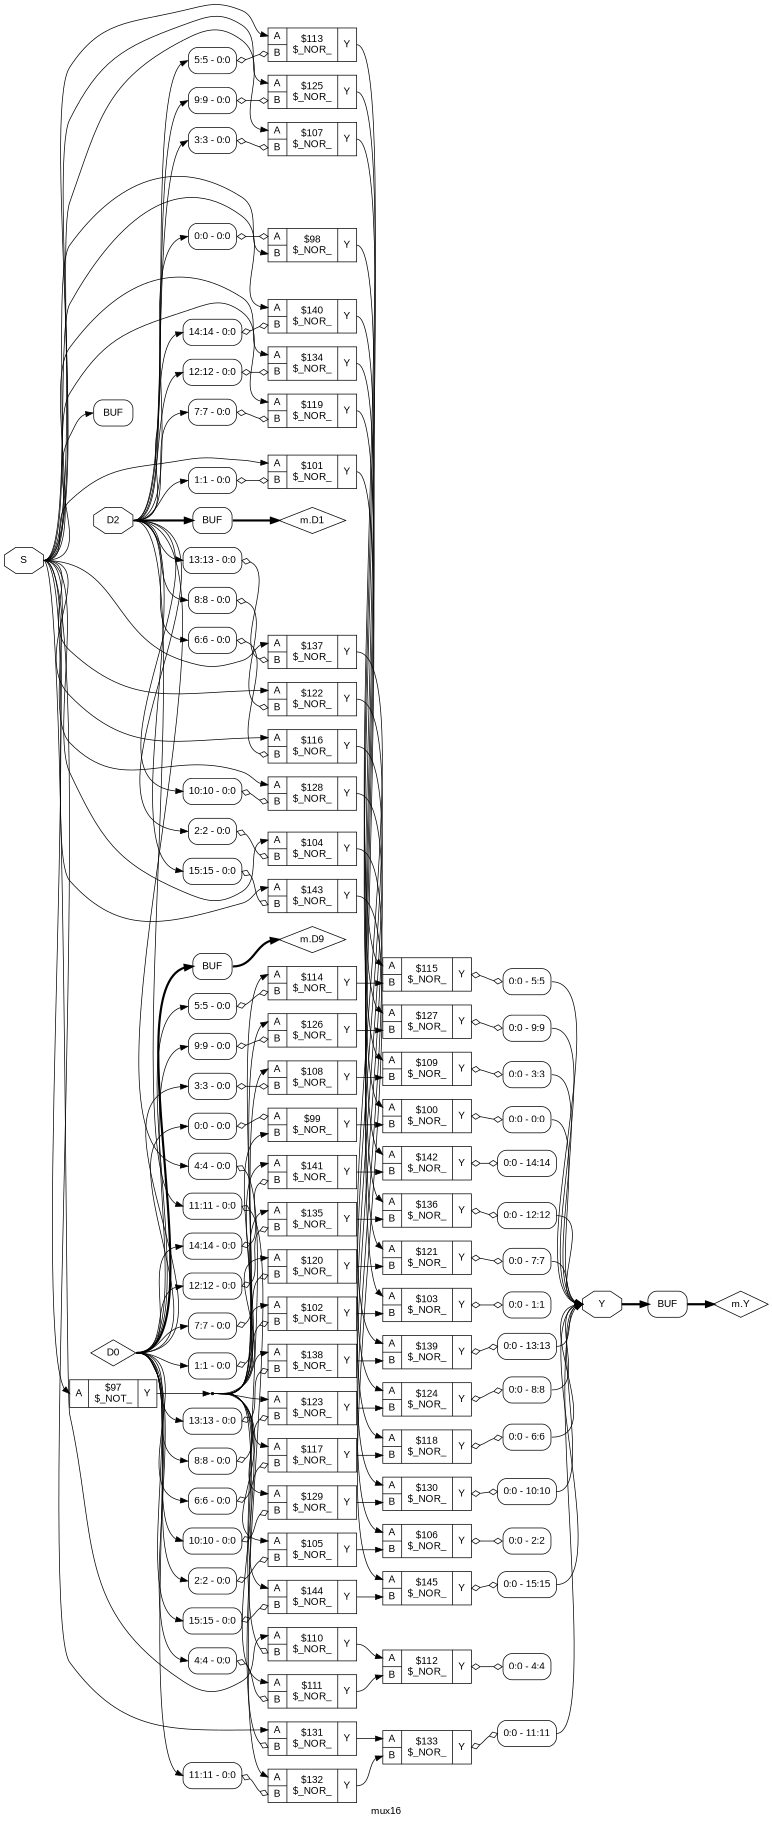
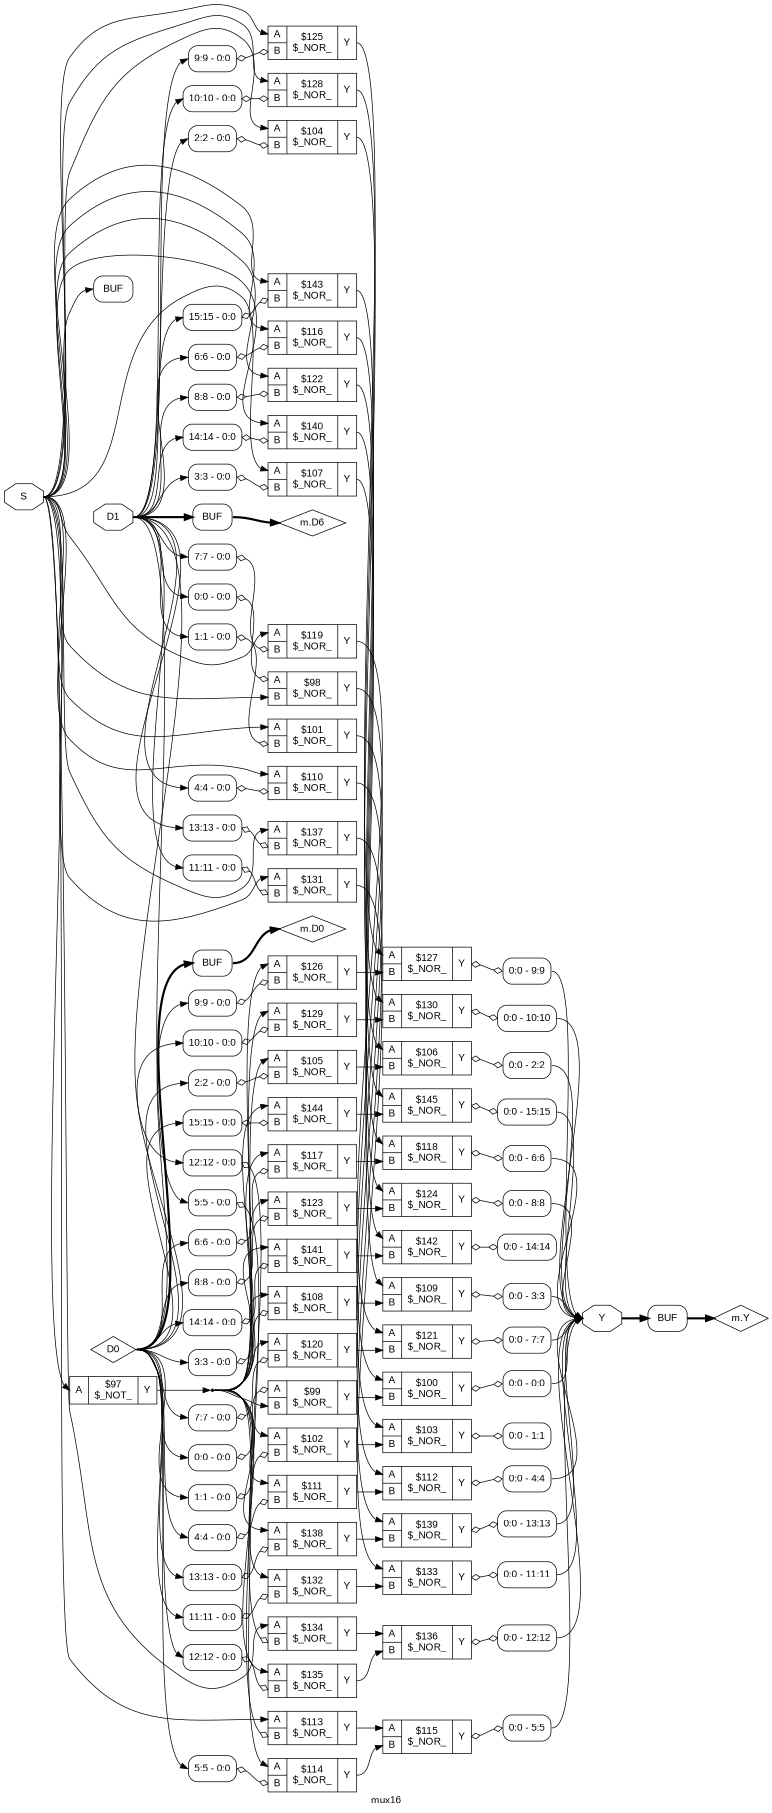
node "D2": label "D2" -> "D1"
node "m.D1": label "m.D1" -> "m.D6"
node "m.D9": label "m.D9" -> "m.D0"
edge "0:0 - 2:2" -> "Y": added
edge "0:0 - 4:4" -> "Y": added
